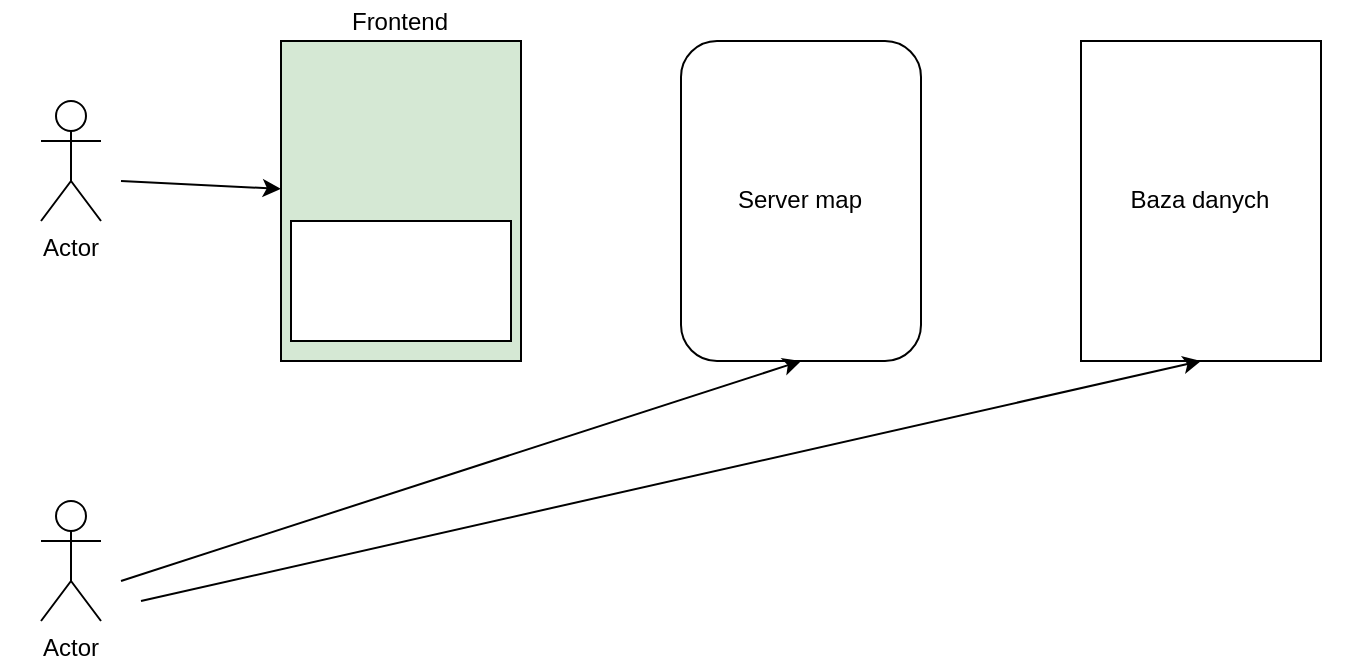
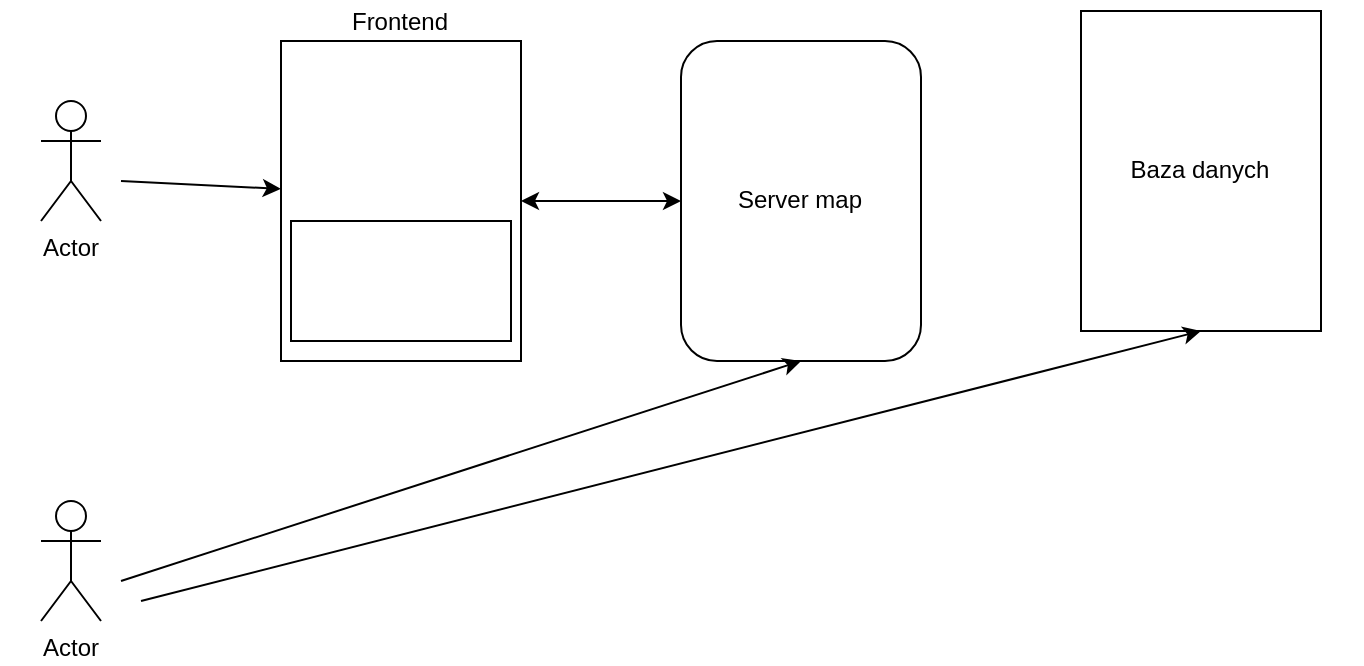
node "Frontend": fillcolor #d5e8d4 -> #ffffff
edge "Frontend" -- "Server map": added
node "Baza danych": moved (1201, 201) -> (1201, 171)
